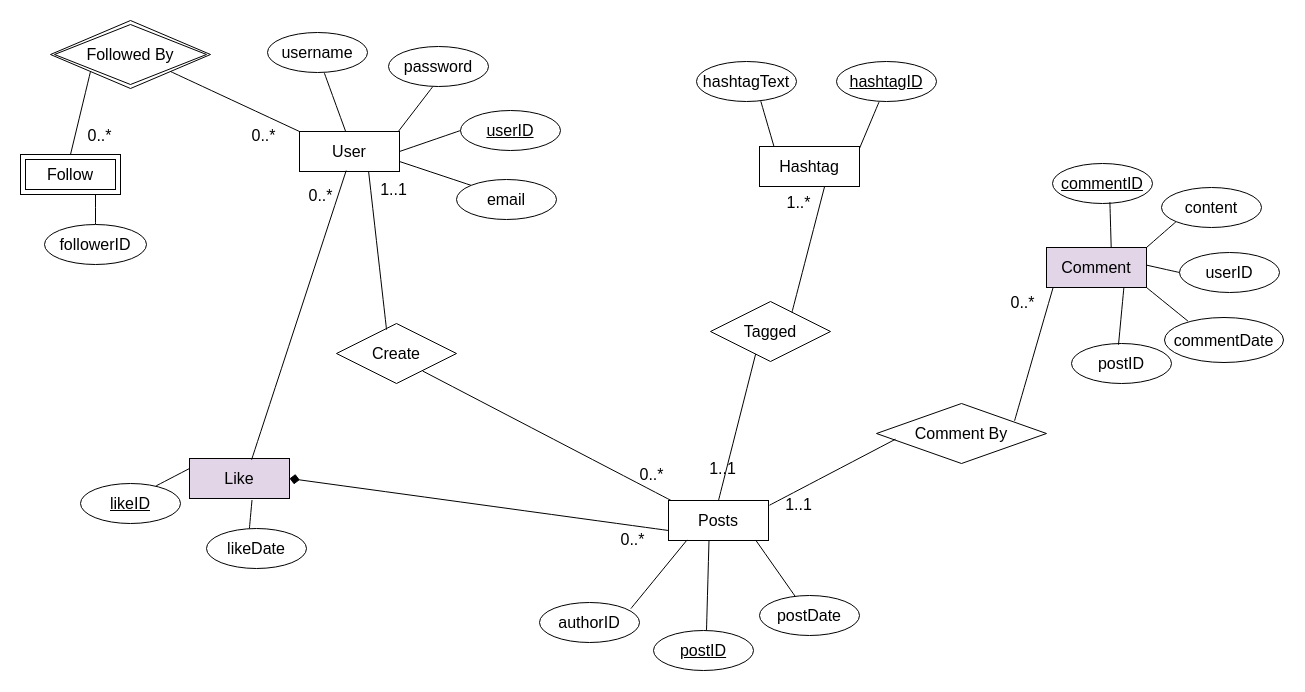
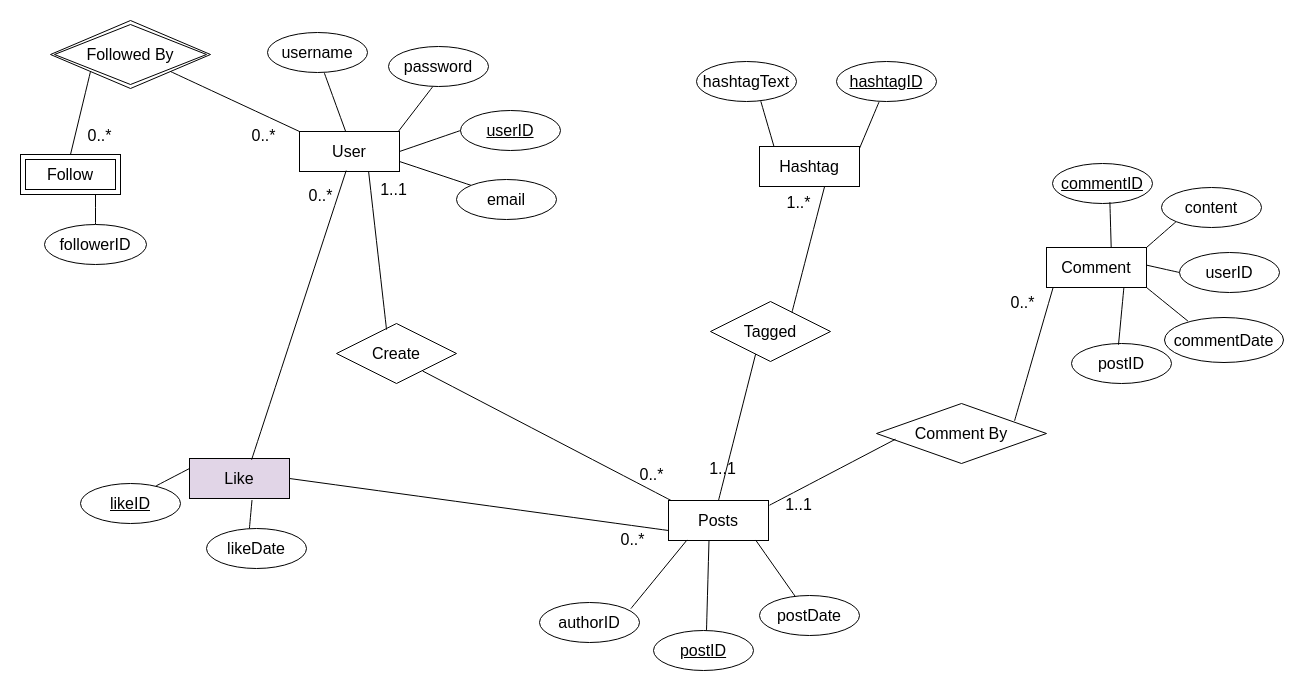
node "Comment": fillcolor #e1d5e7 -> #ffffff
edge "Posts" -> "Like": arrowhead diamond -> none
